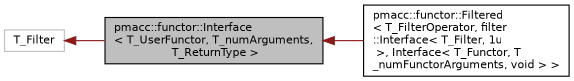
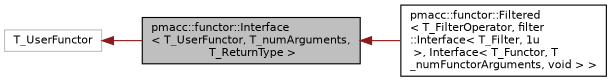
node "T_Filter": label "T_Filter" -> "T_UserFunctor"
